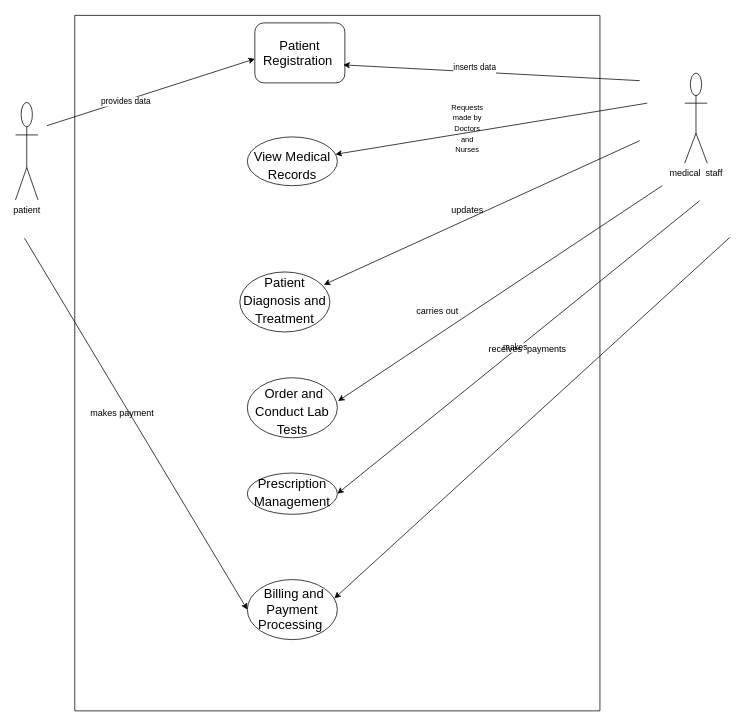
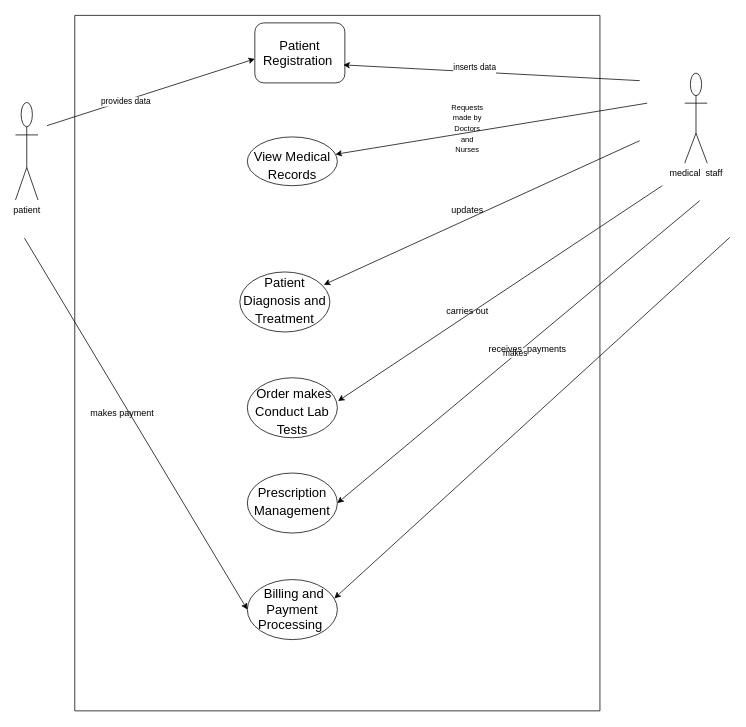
node "carries out": moved (437, 317) -> (467, 317)
node "Order and Conduct Lab Tests": label "Order and Conduct Lab Tests" -> "Order makes Conduct Lab Tests"
node "Prescription Management": size 90x41 -> 90x60
